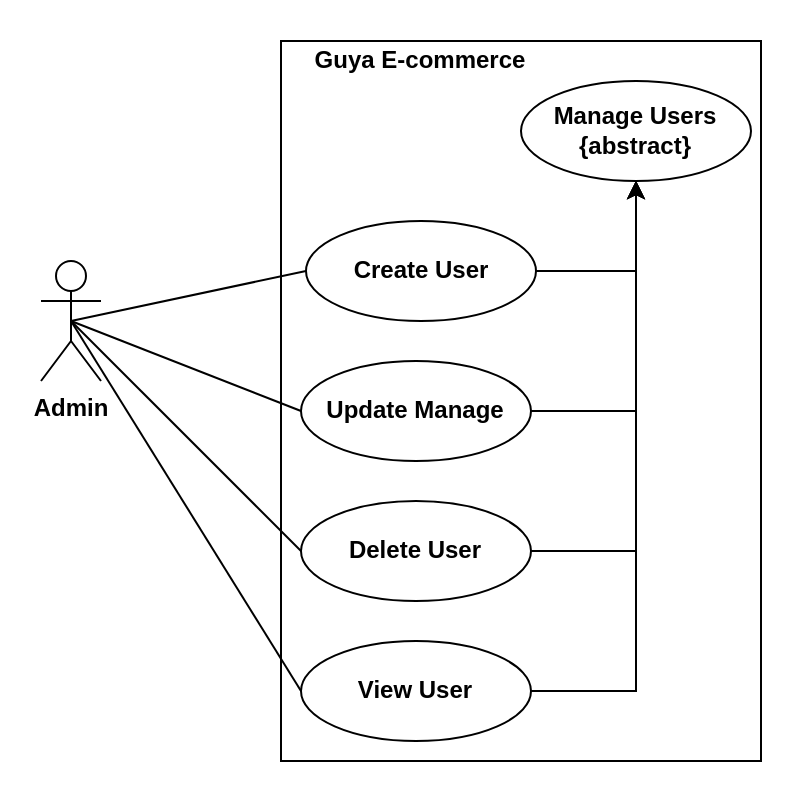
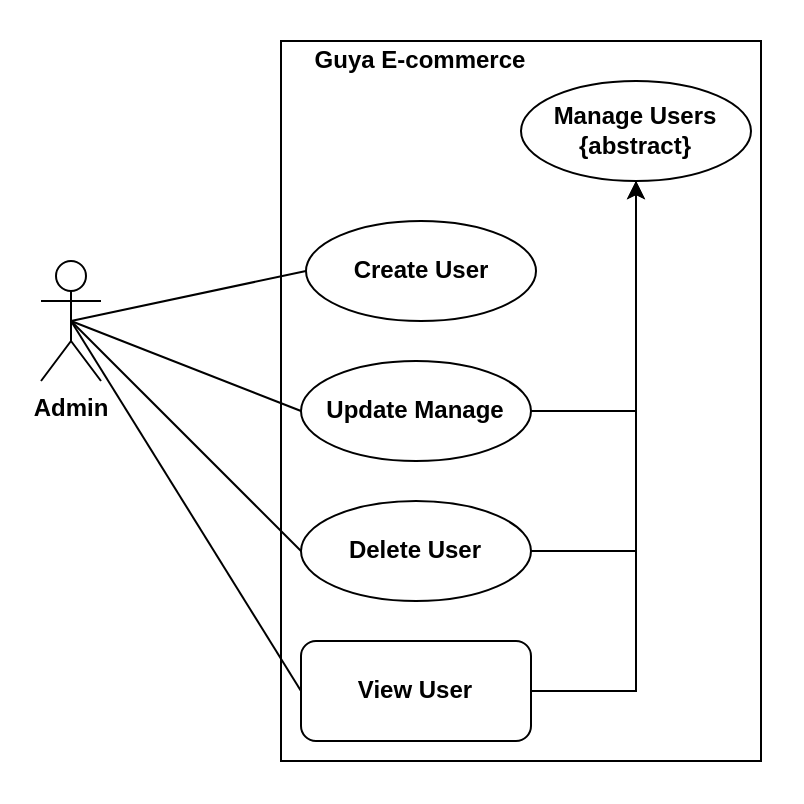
edge "Create User" -> "Manage Users {abstract}": removed
node "View User": shape ellipse -> rounded rectangle
edge "View User" -> "Manage Users {abstract}": arrowhead classic -> none
